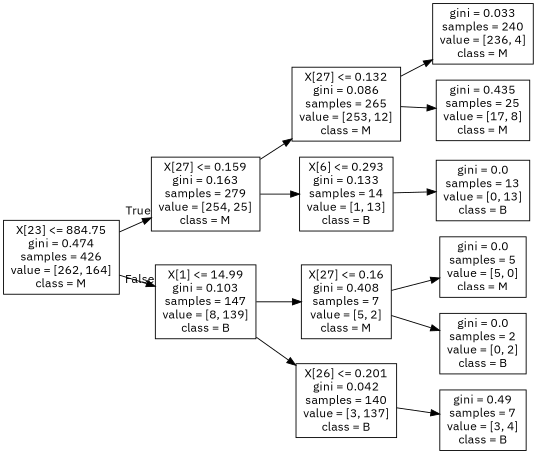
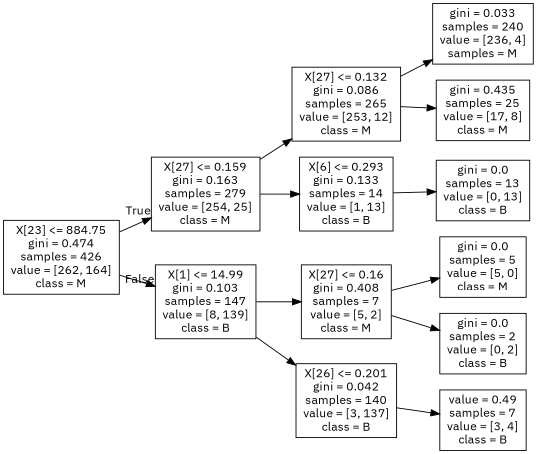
node "gini = 0.033 samples = 240 value = [236, 4] class = M": label "gini = 0.033 samples = 240 value = [236, 4] class = M" -> "gini = 0.033 samples = 240 value = [236, 4] samples = M"
node "gini = 0.49 samples = 7 value = [3, 4] class = B": label "gini = 0.49 samples = 7 value = [3, 4] class = B" -> "value = 0.49 samples = 7 value = [3, 4] class = B"
